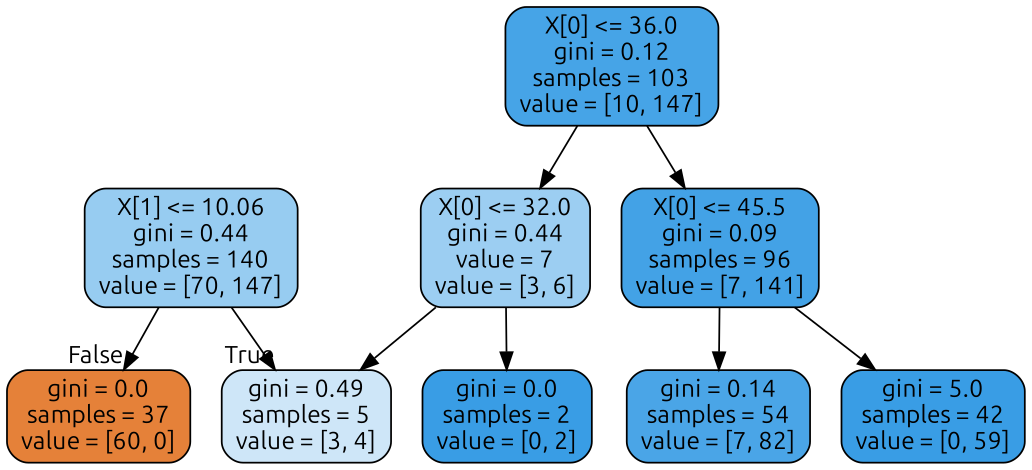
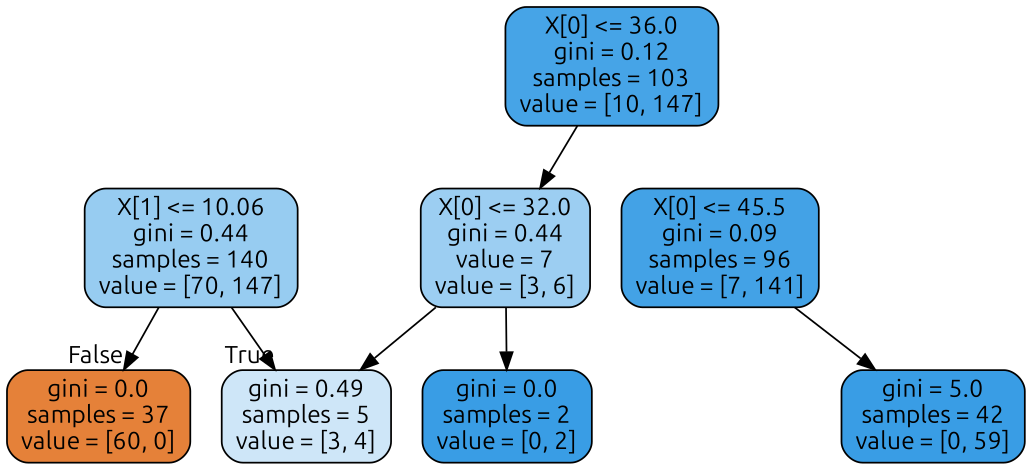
edge "X[0] <= 36.0 gini = 0.12 samples = 103 value = [10, 147]" -> "X[0] <= 45.5 gini = 0.09 samples = 96 value = [7, 141]": removed
node "gini = 0.14 samples = 54 value = [7, 82]": removed
